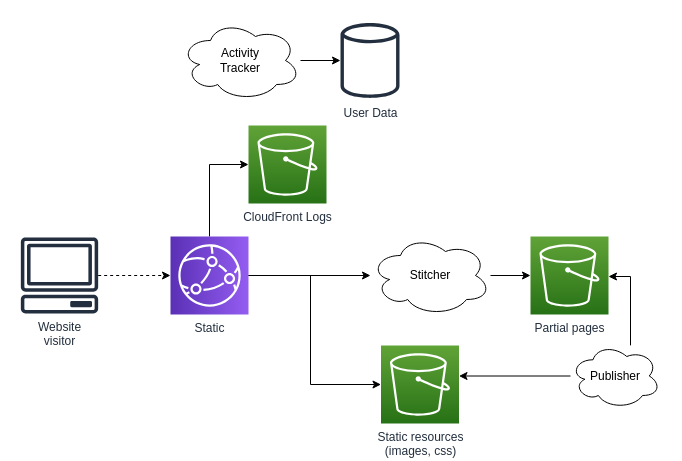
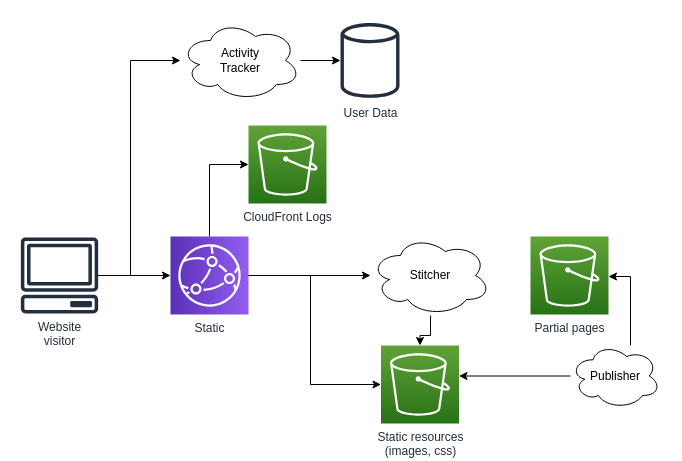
edge "Website visitor" -> "Activity Tracker": added
edge "Website visitor" -> "Static": style dashed -> solid
edge "Stitcher" -> "Partial pages": now "Stitcher" -> "Static resources (images, css)"
